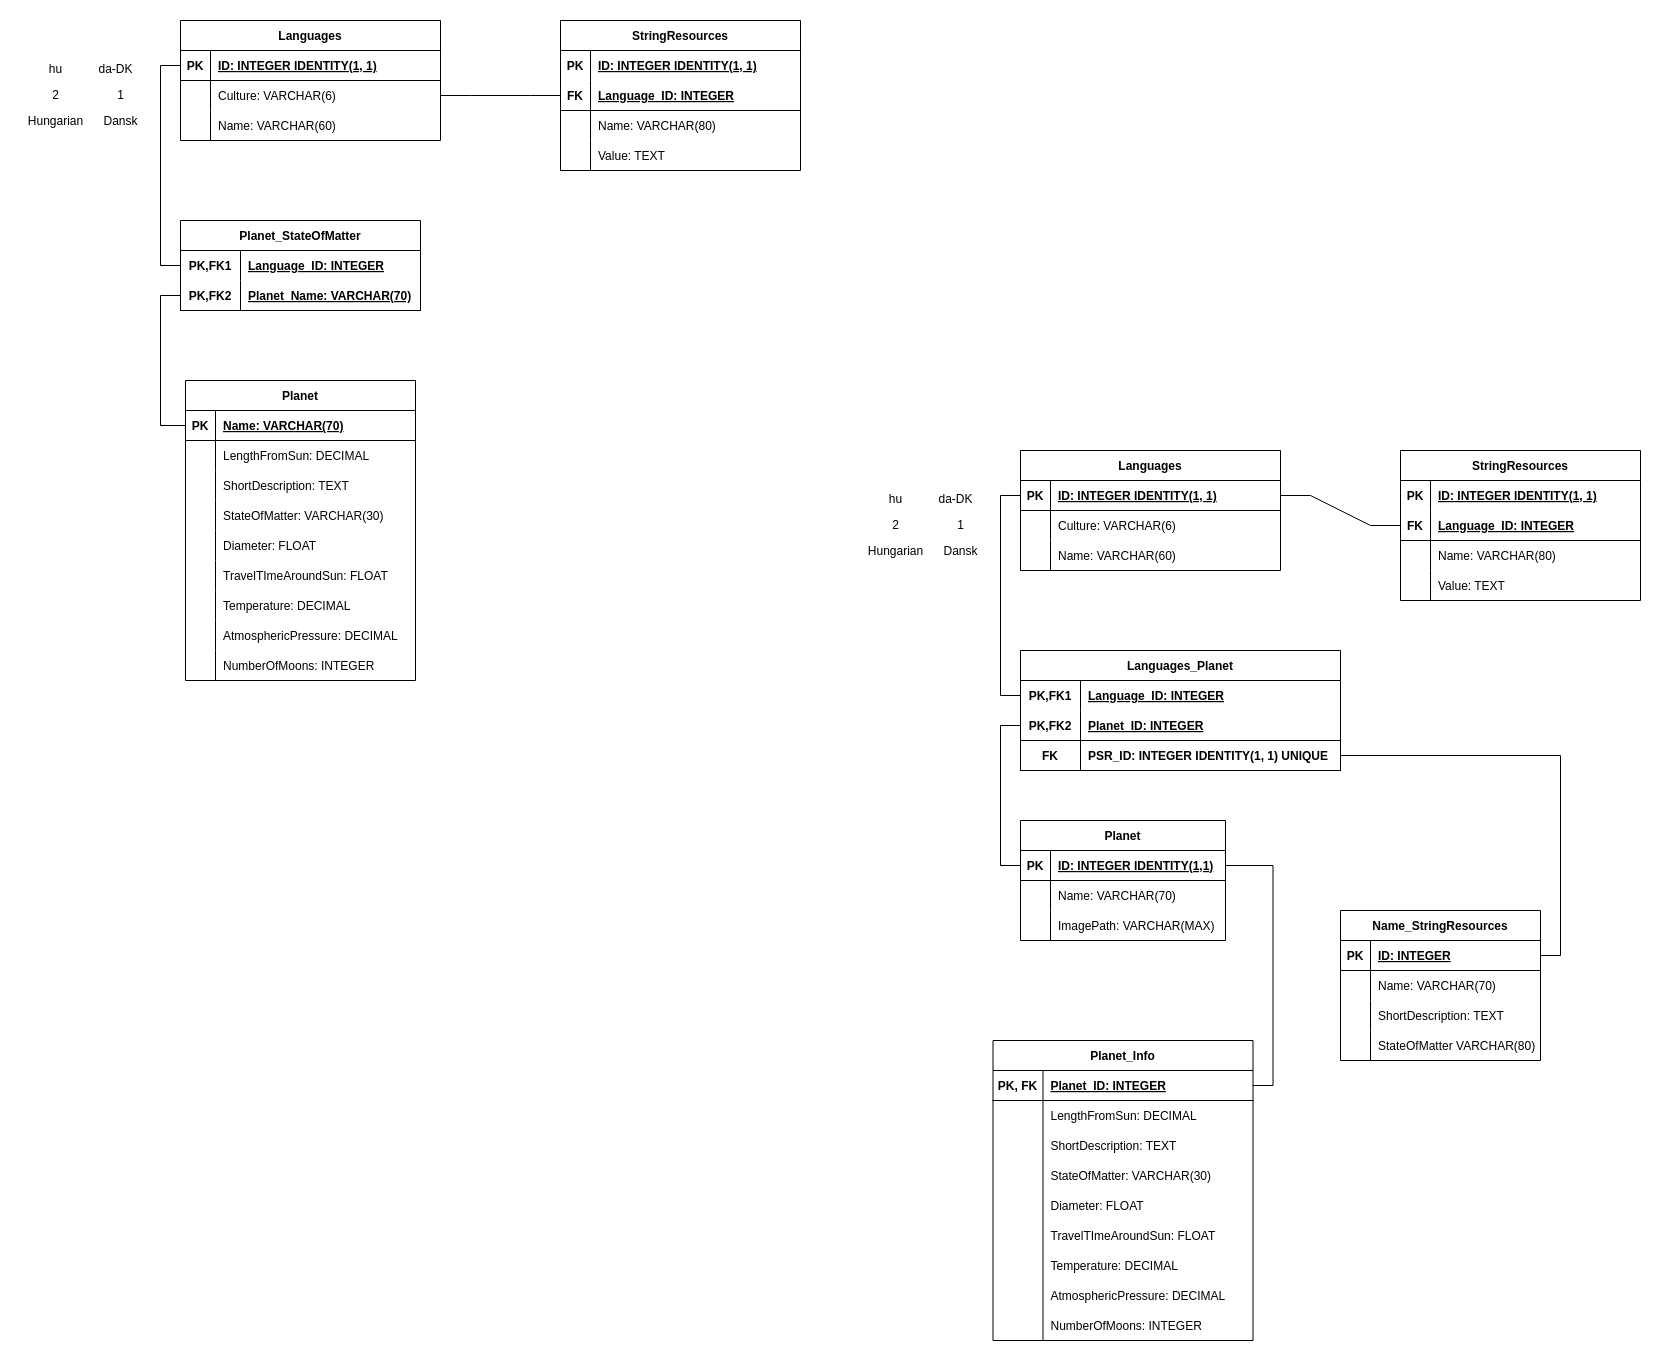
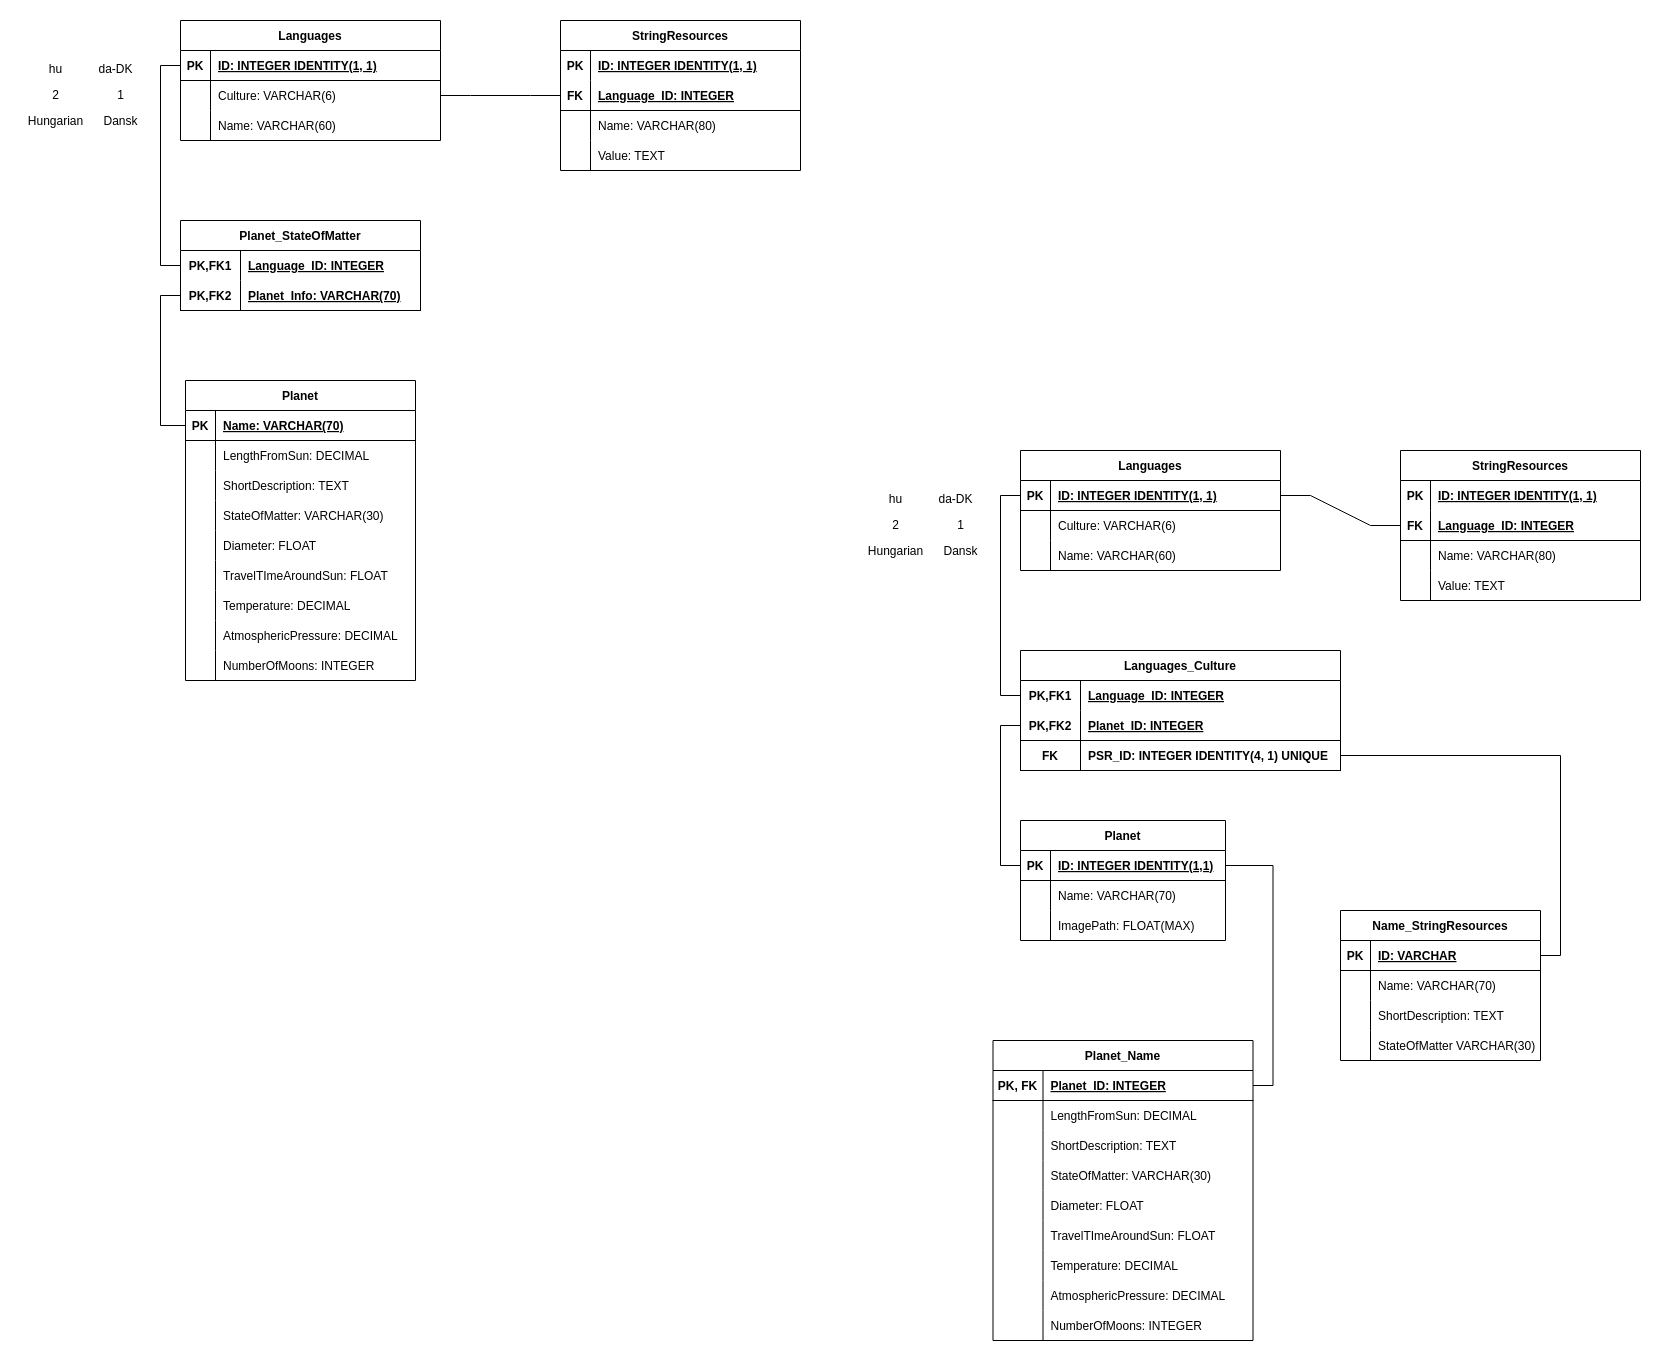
node "Planet_Name: VARCHAR(70)": label "Planet_Name: VARCHAR(70)" -> "Planet_Info: VARCHAR(70)"
node "Languages_Planet": label "Languages_Planet" -> "Languages_Culture"
node "PSR_ID: INTEGER IDENTITY(1, 1) UNIQUE": label "PSR_ID: INTEGER IDENTITY(1, 1) UNIQUE" -> "PSR_ID: INTEGER IDENTITY(4, 1) UNIQUE"
node "ImagePath: VARCHAR(MAX)": label "ImagePath: VARCHAR(MAX)" -> "ImagePath: FLOAT(MAX)"
node "ID: INTEGER": label "ID: INTEGER" -> "ID: VARCHAR"
node "StateOfMatter VARCHAR(80)": label "StateOfMatter VARCHAR(80)" -> "StateOfMatter VARCHAR(30)"
node "Planet_Info": label "Planet_Info" -> "Planet_Name"
